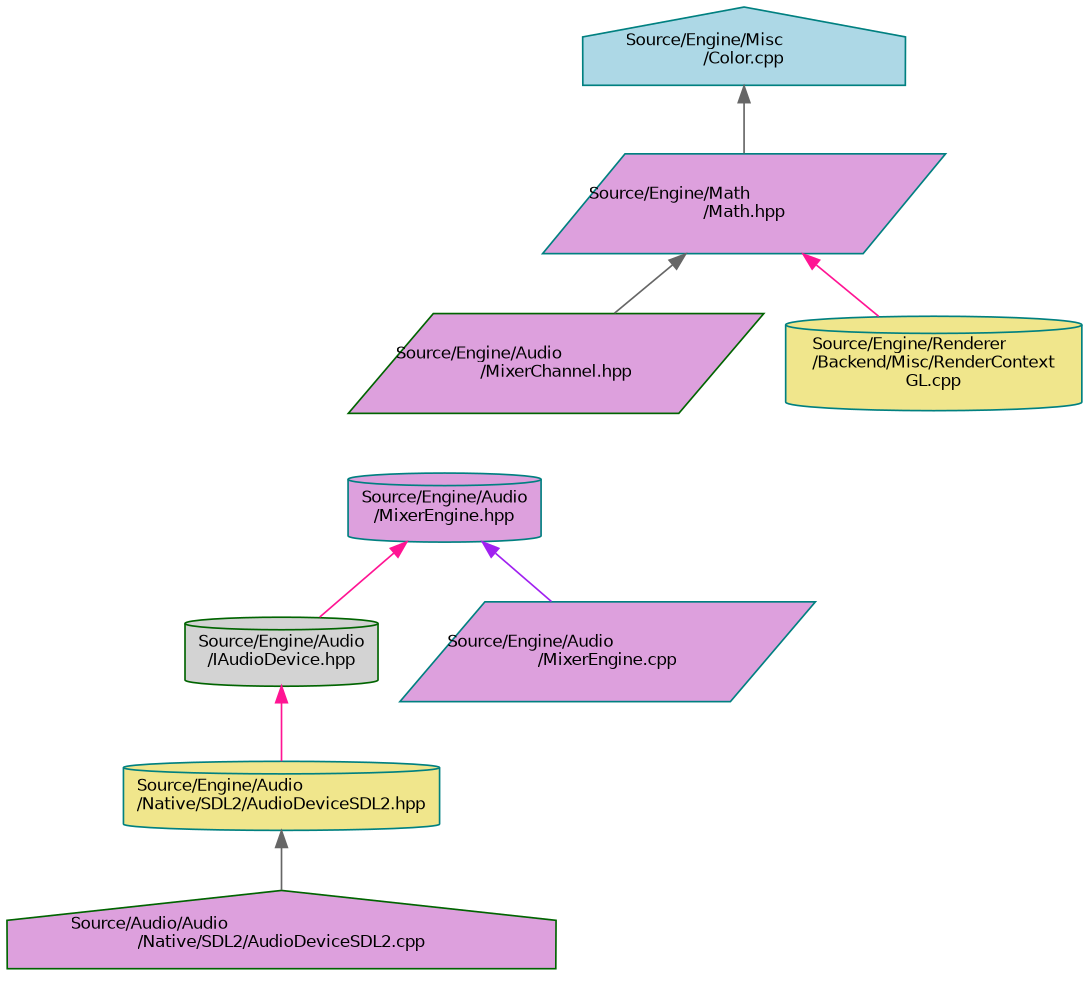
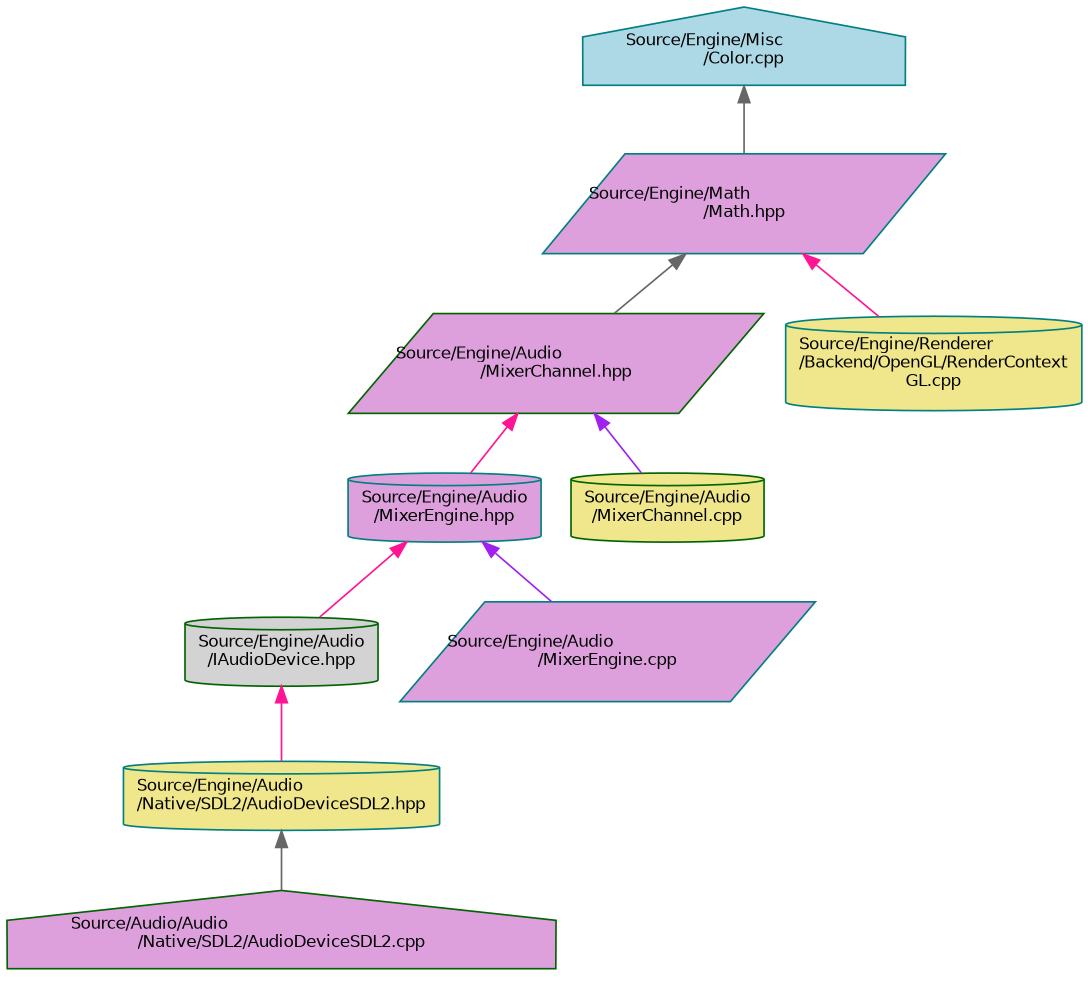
node "Source/Engine/Renderer /Backend/Misc/RenderContext GL.cpp": label "Source/Engine/Renderer /Backend/Misc/RenderContext GL.cpp" -> "Source/Engine/Renderer /Backend/OpenGL/RenderContext GL.cpp"
edge "Source/Engine/Audio /MixerEngine.hpp" -> "Source/Engine/Audio /MixerChannel.hpp": added
node "Source/Engine/Audio /MixerChannel.cpp": added
